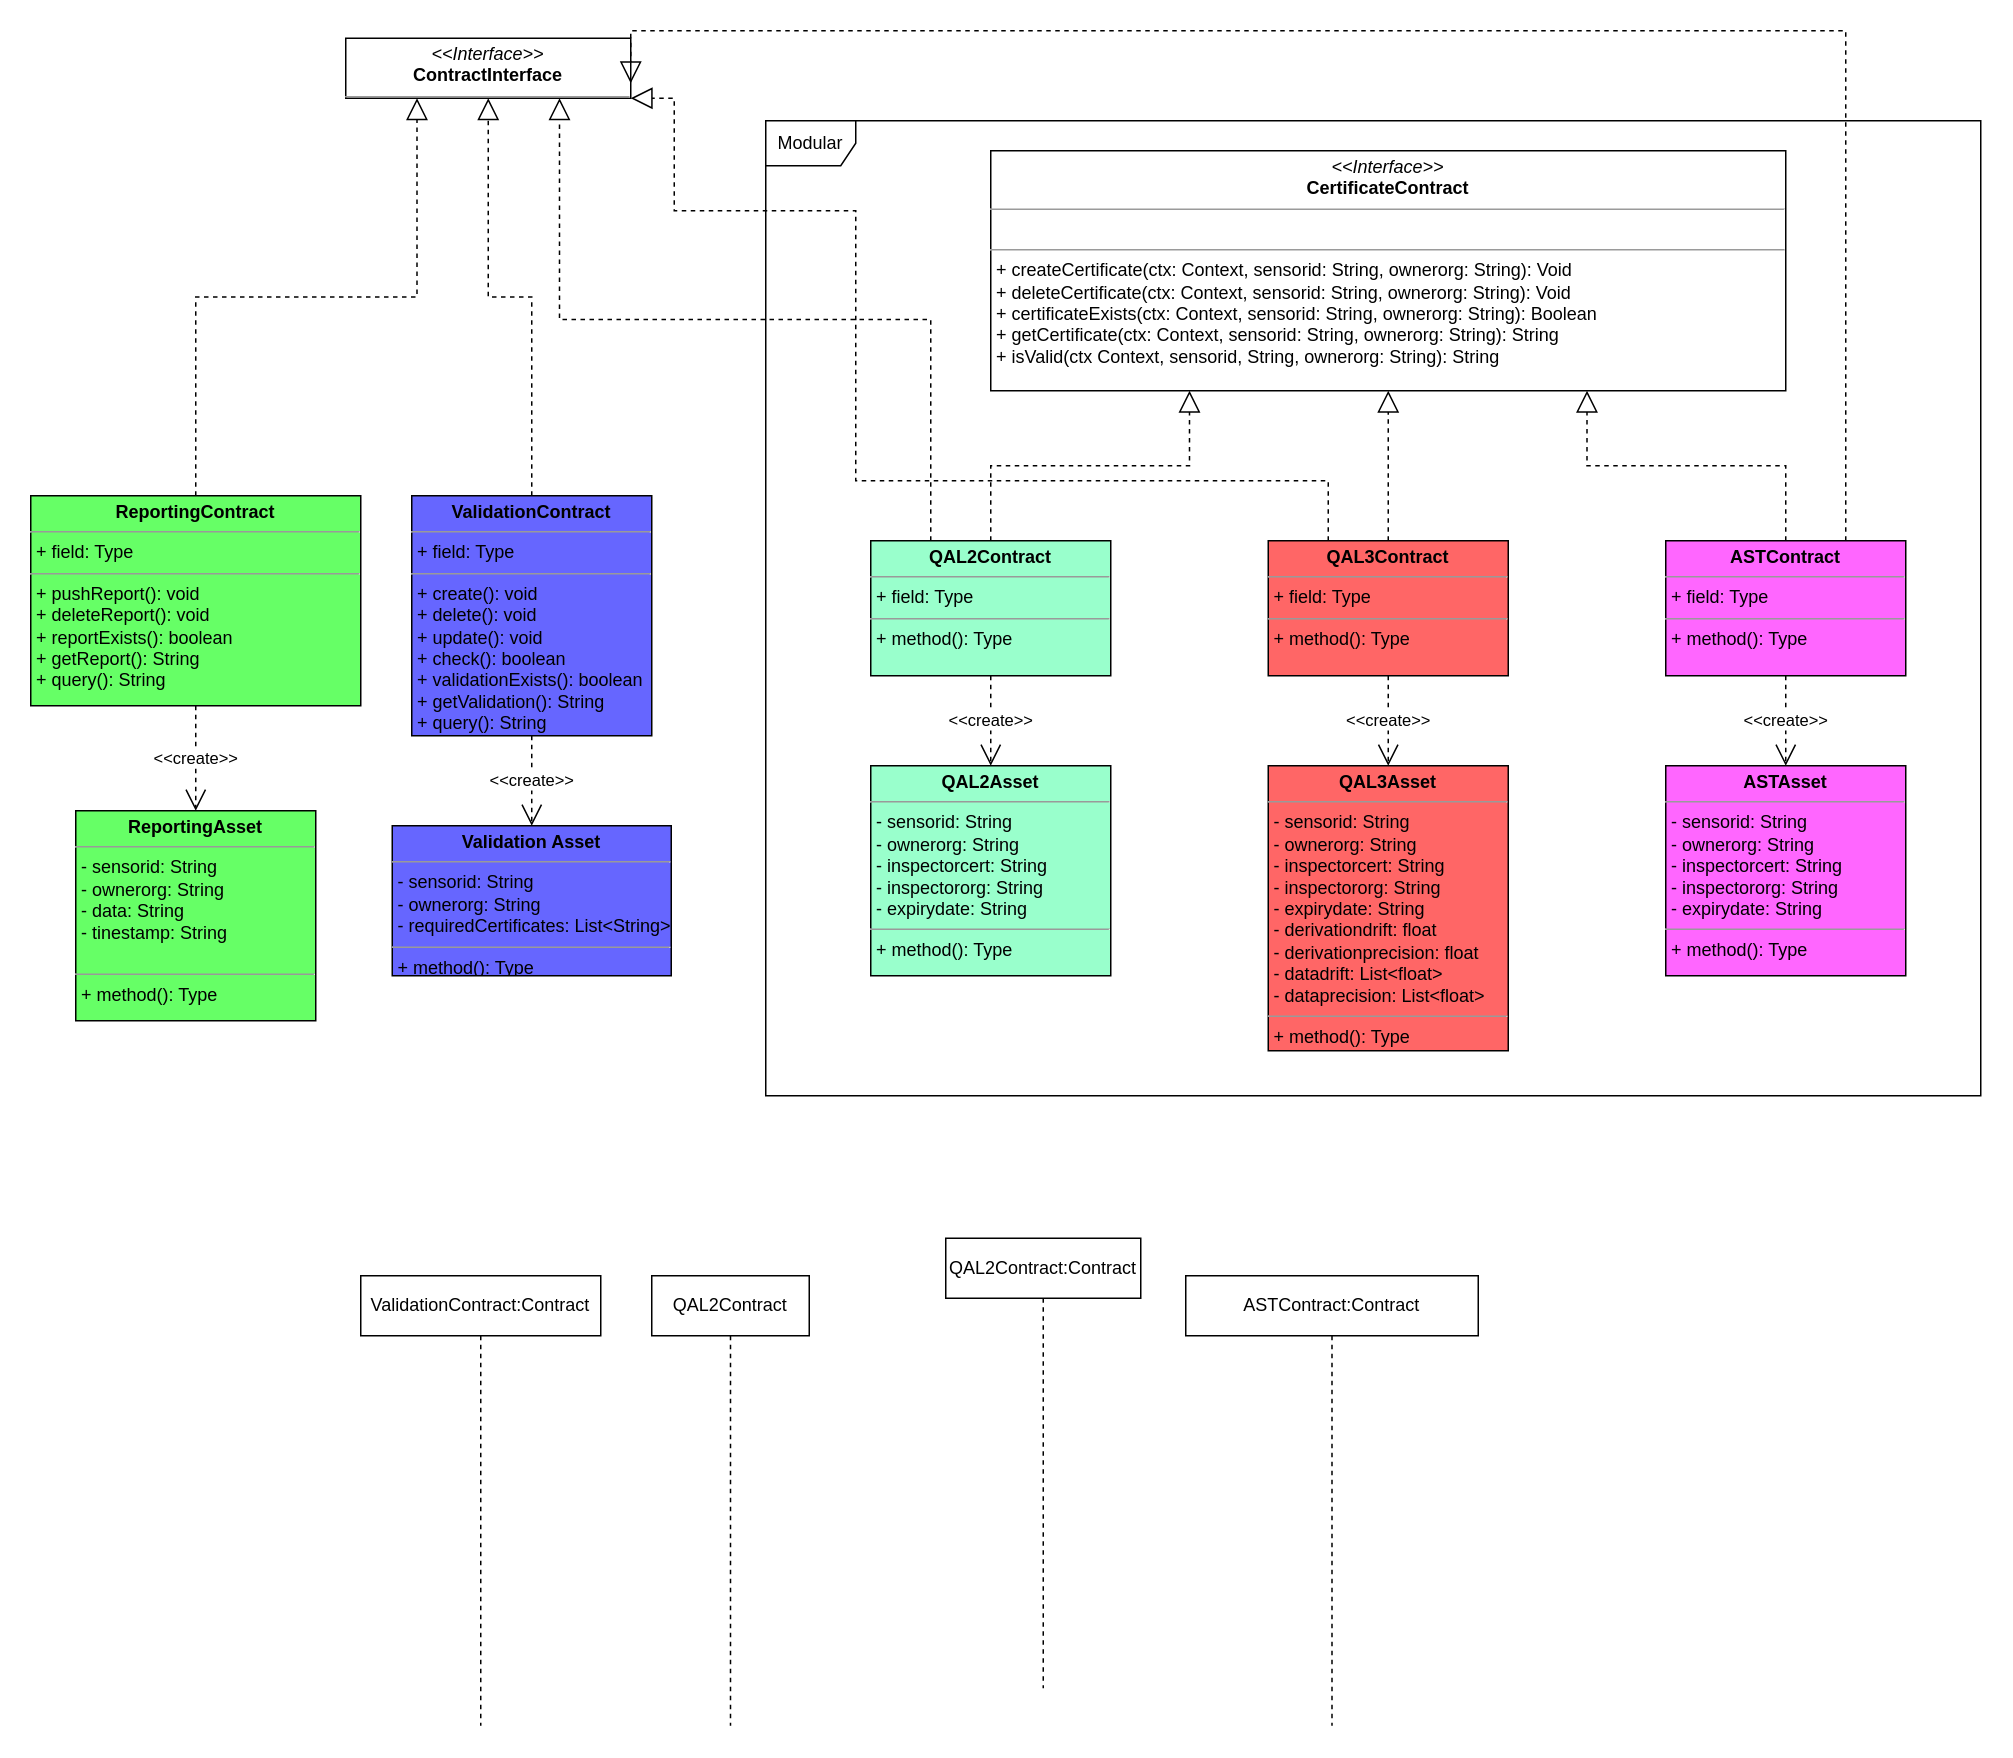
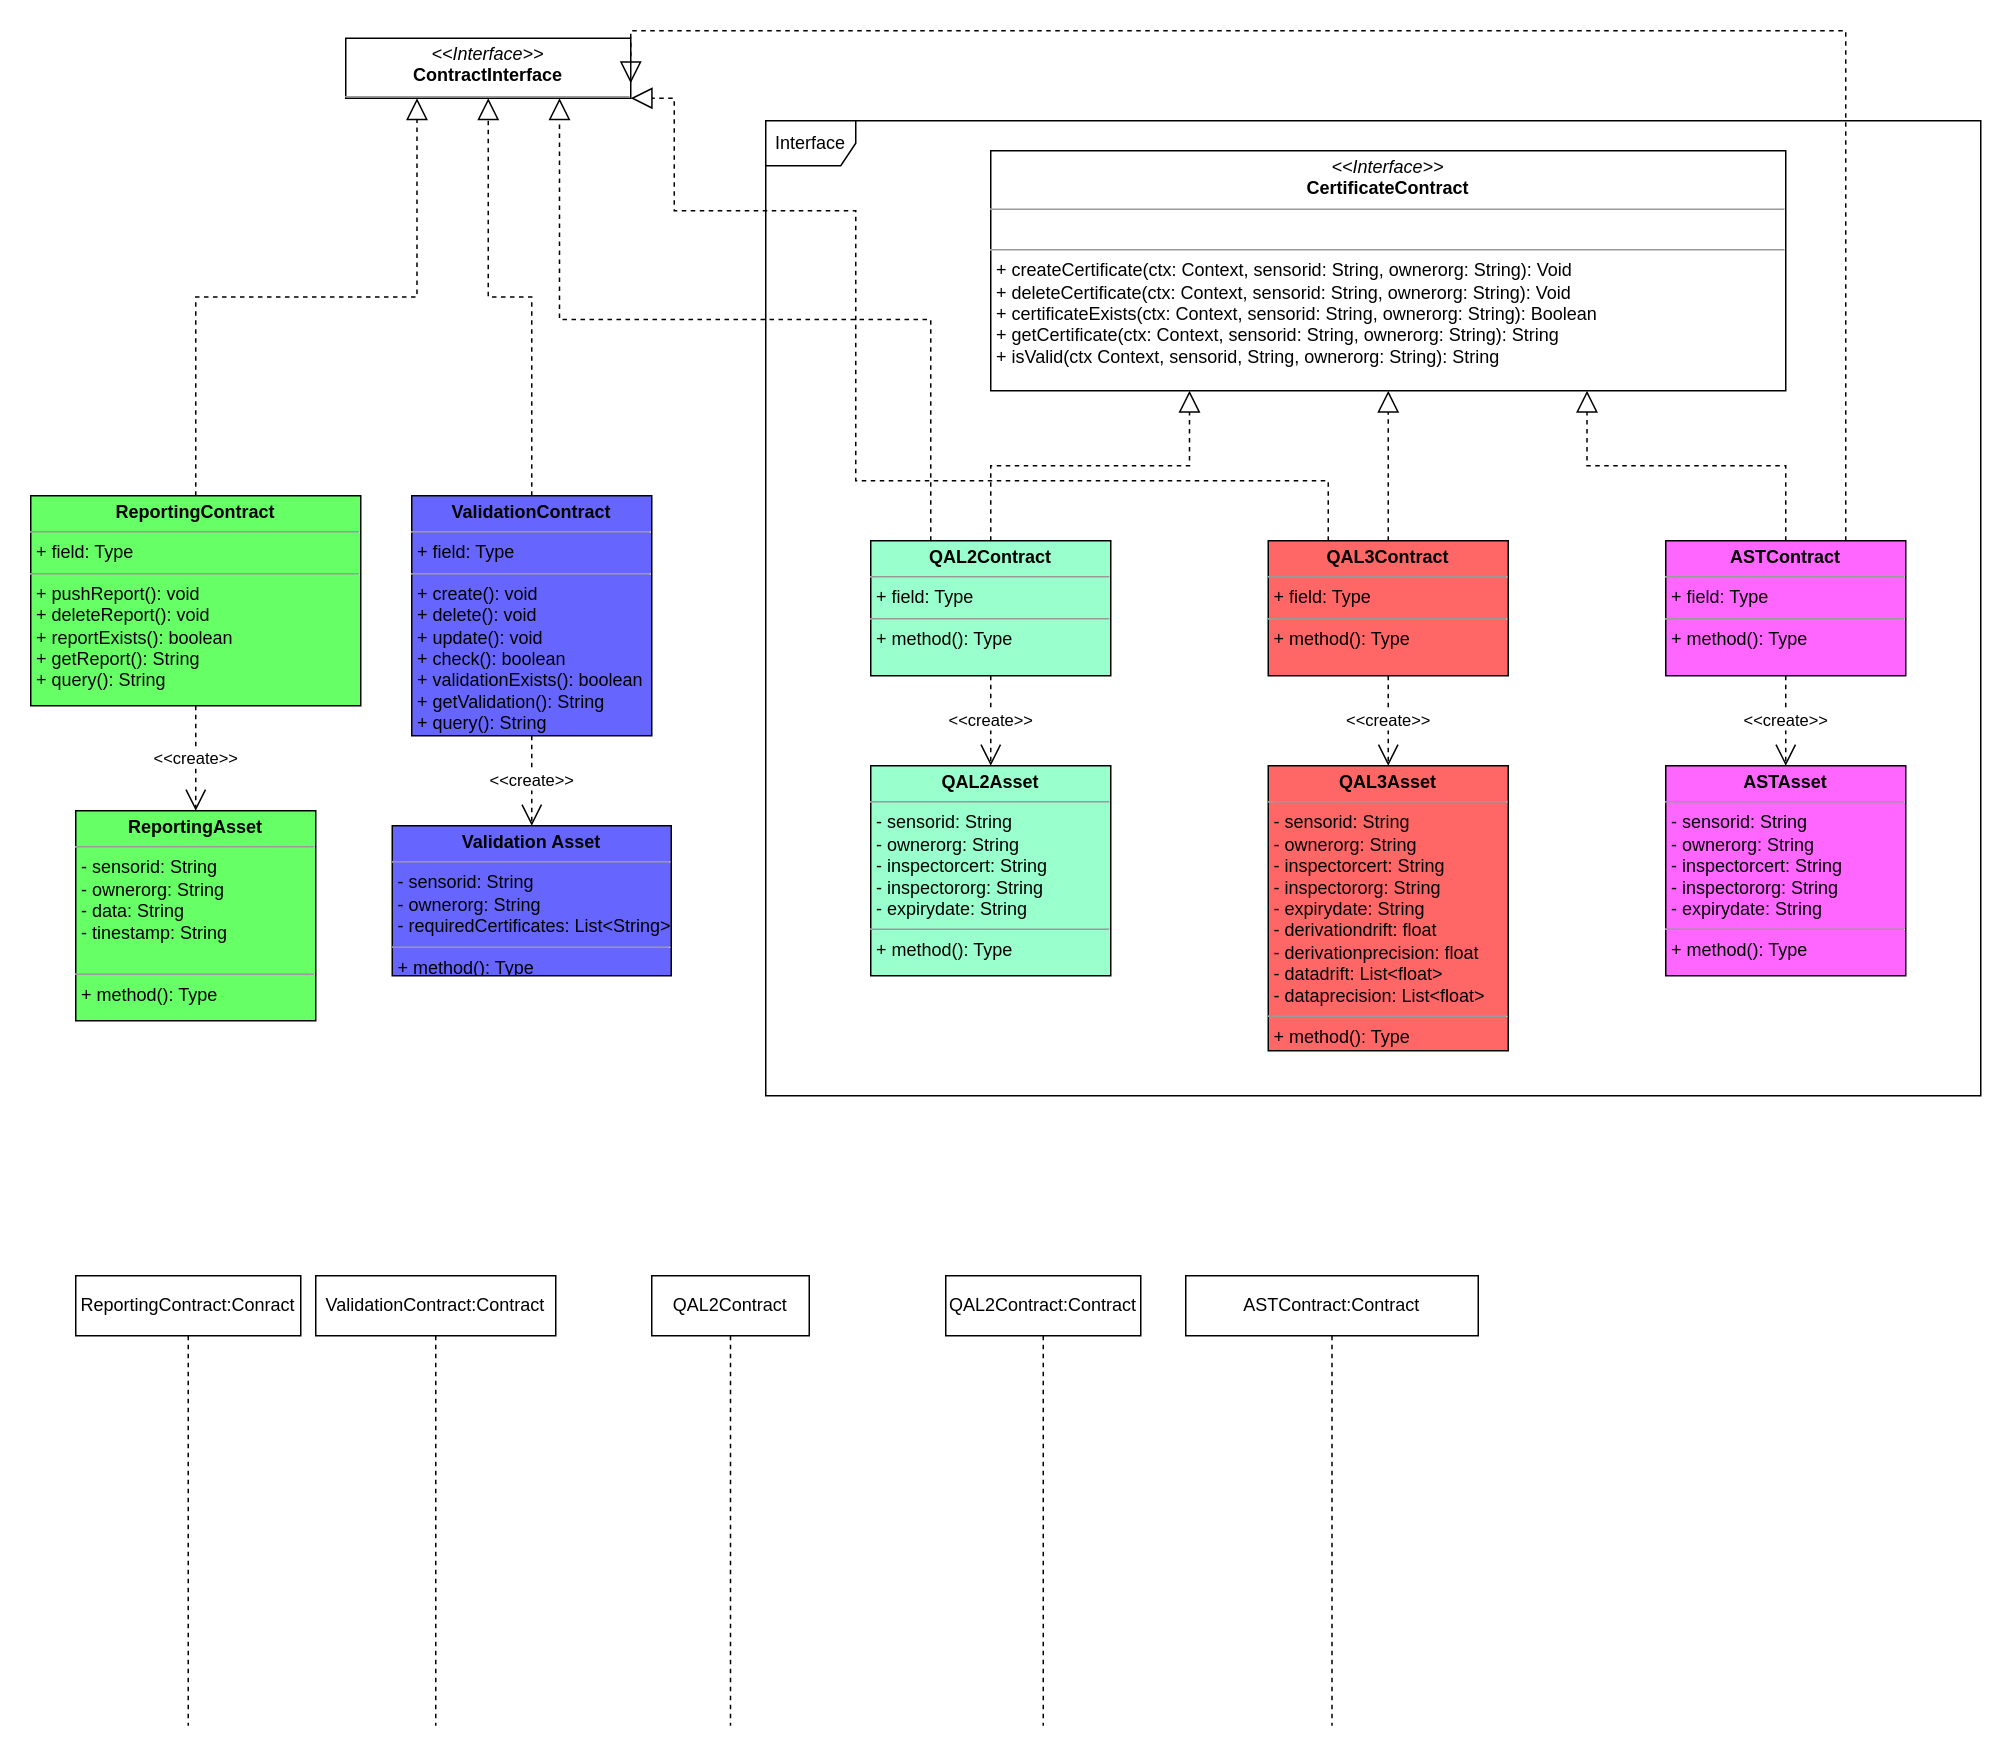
node "Modular": label "Modular" -> "Interface"
node "QAL2Contract:Contract": moved (1043, 1463) -> (1043, 1501)
node "ReportingContract:Conract": added
node "ValidationContract:Contract": moved (481, 1501) -> (436, 1501)
